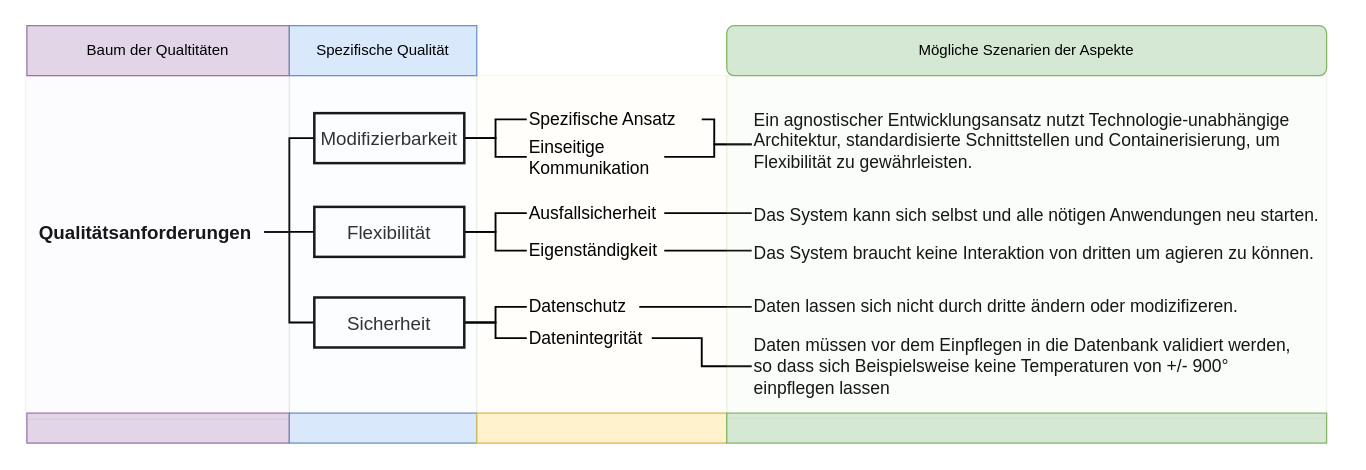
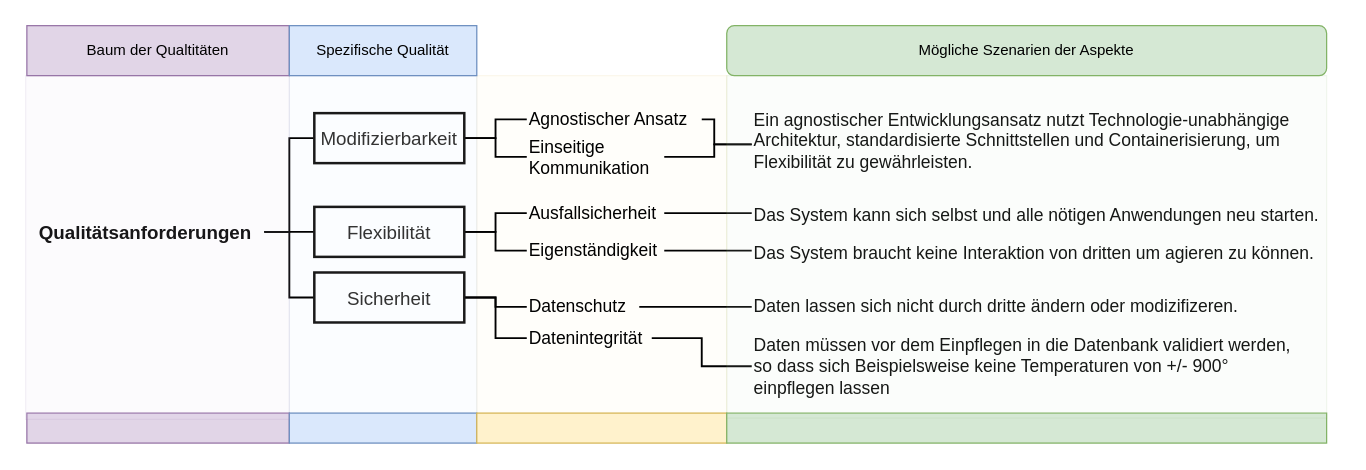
node "Spezifische Ansatz": label "Spezifische Ansatz" -> "Agnostischer Ansatz"
node "Sicherheit": moved (389, 323) -> (389, 298)
